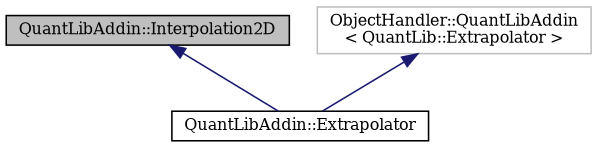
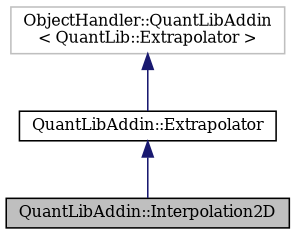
edge "QuantLibAddin::Extrapolator" -> "QuantLibAddin::Interpolation2D": reversed
